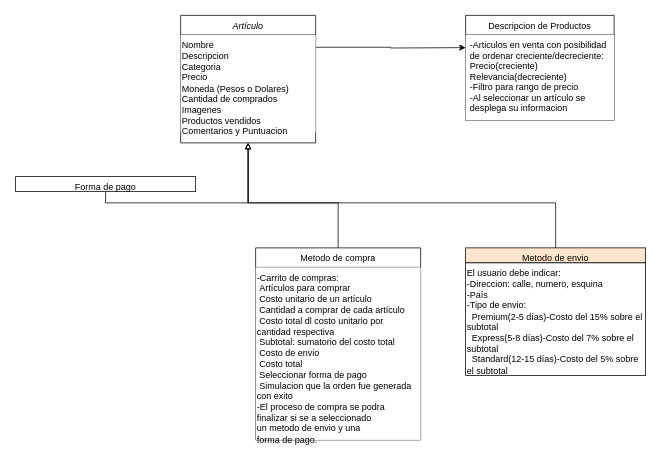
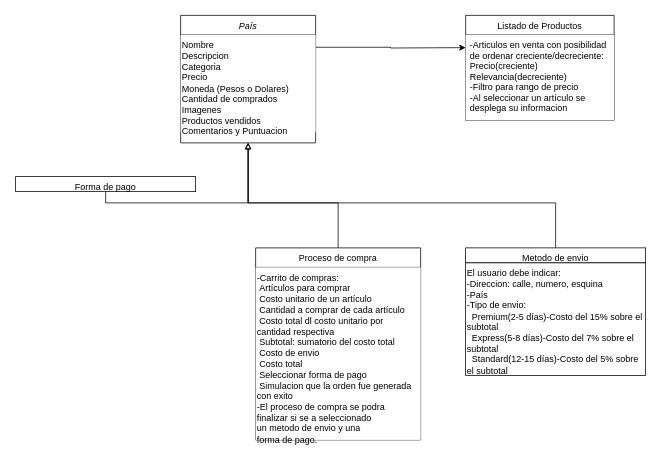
node "Artículo": label "Artículo" -> "País"
node "Descripcion de Productos": label "Descripcion de Productos" -> "Listado de Productos"
node "Metodo de envio": fillcolor #ffe6cc -> #ffffff
node "Metodo de compra": label "Metodo de compra" -> "Proceso de compra"
